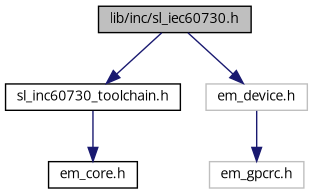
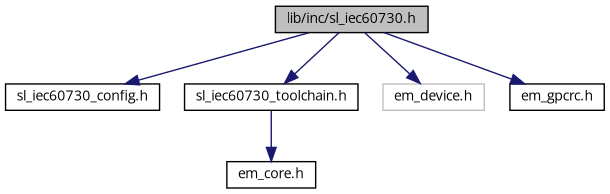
node "sl_iec60730_config.h": added
node "sl_inc60730_toolchain.h": label "sl_inc60730_toolchain.h" -> "sl_iec60730_toolchain.h"
edge "em_device.h" -> "em_gpcrc.h": now "lib/inc/sl_iec60730.h" -> "em_gpcrc.h"
node "em_gpcrc.h": color grey75 -> black
